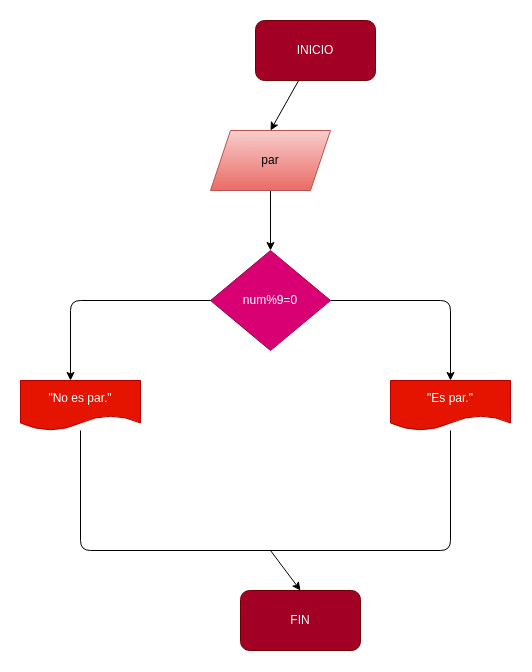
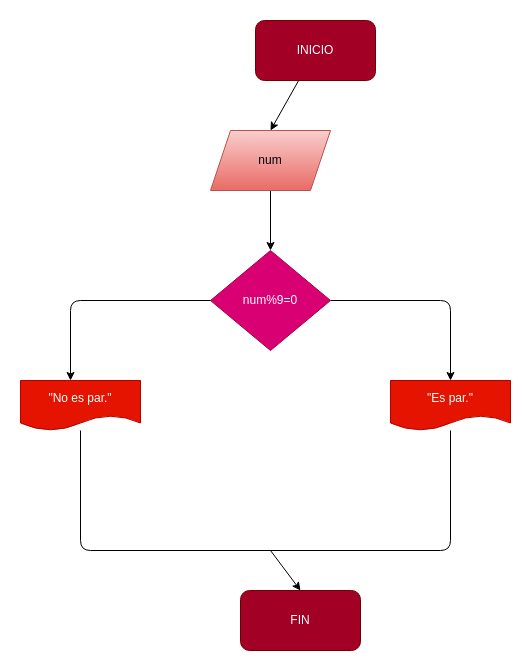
node "par": label "par" -> "num"
